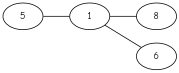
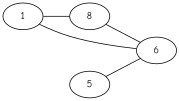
edge "5" -- "1": now "5" -- "6"
edge "8" -- "6": added
